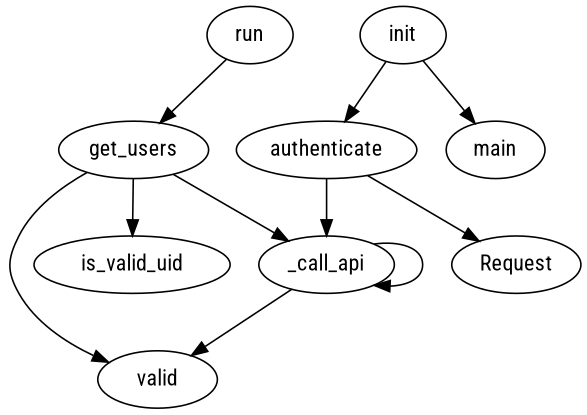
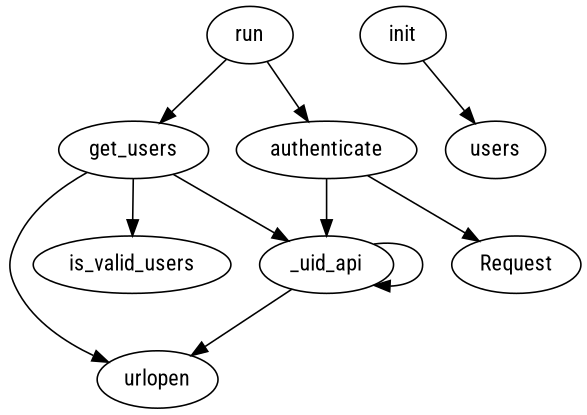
edge "init" -> "authenticate": now "run" -> "authenticate"
node "main": label "main" -> "users"
node "is_valid_uid": label "is_valid_uid" -> "is_valid_users"
node "_call_api": label "_call_api" -> "_uid_api"
node "valid": label "valid" -> "urlopen"
